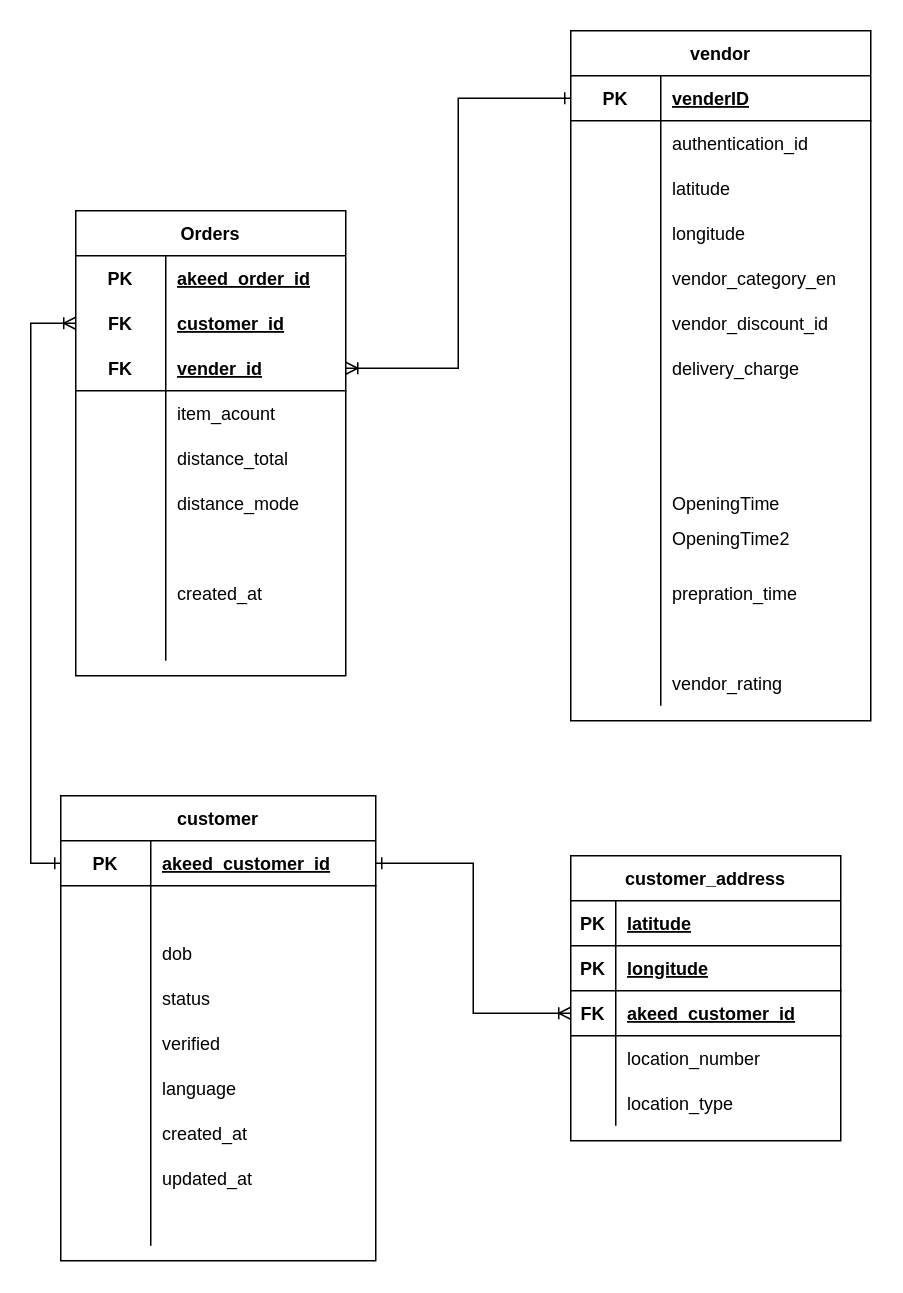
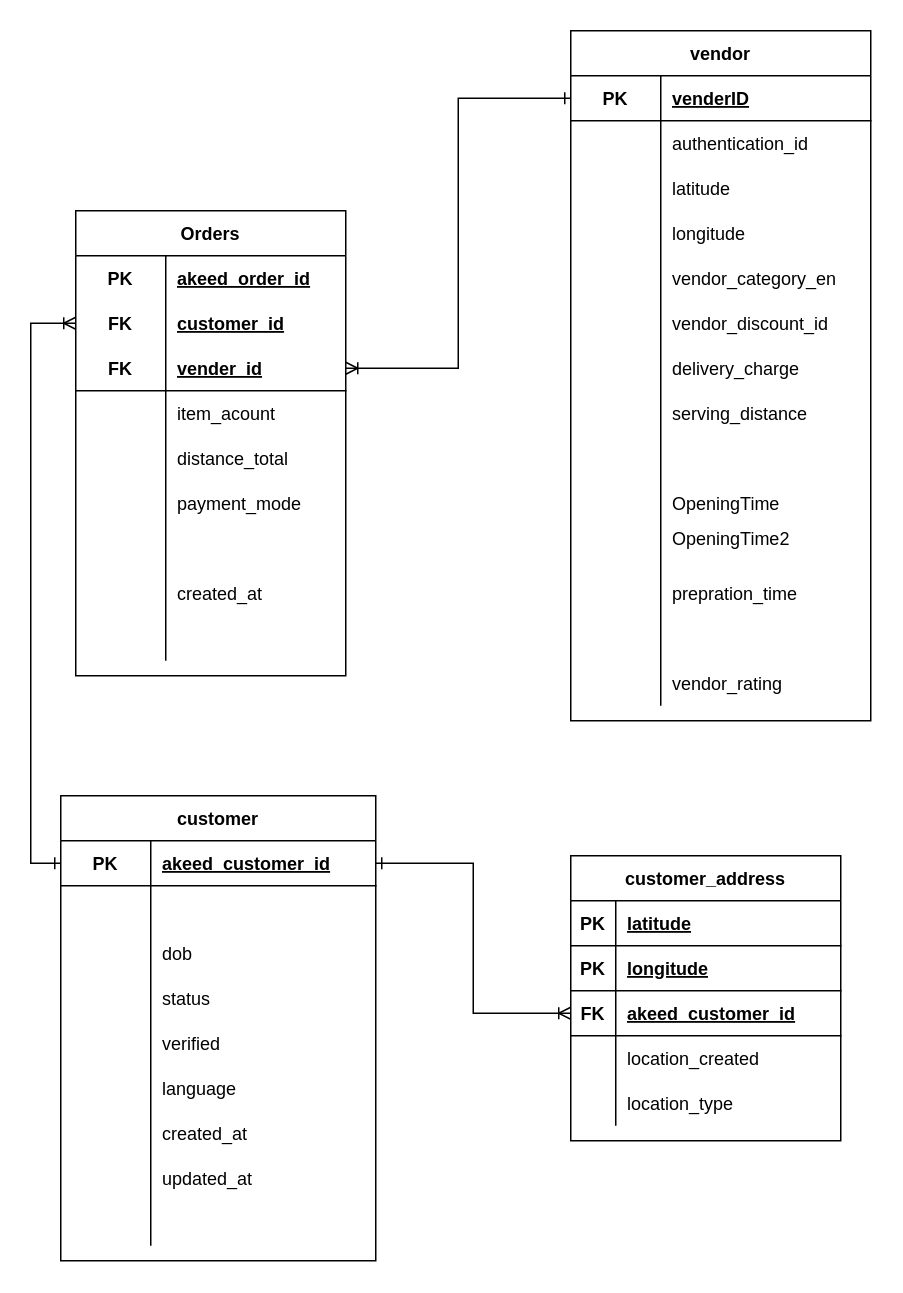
node "serving_distance": added
node "distance_mode": label "distance_mode" -> "payment_mode"
node "location_number": label "location_number" -> "location_created"
